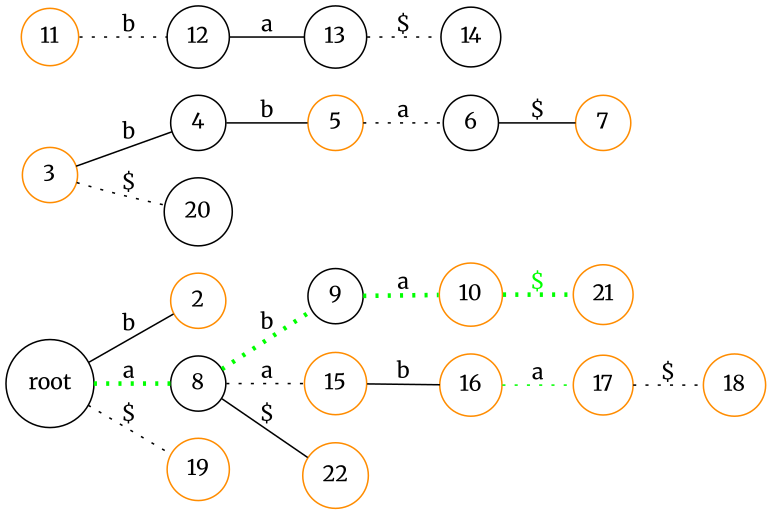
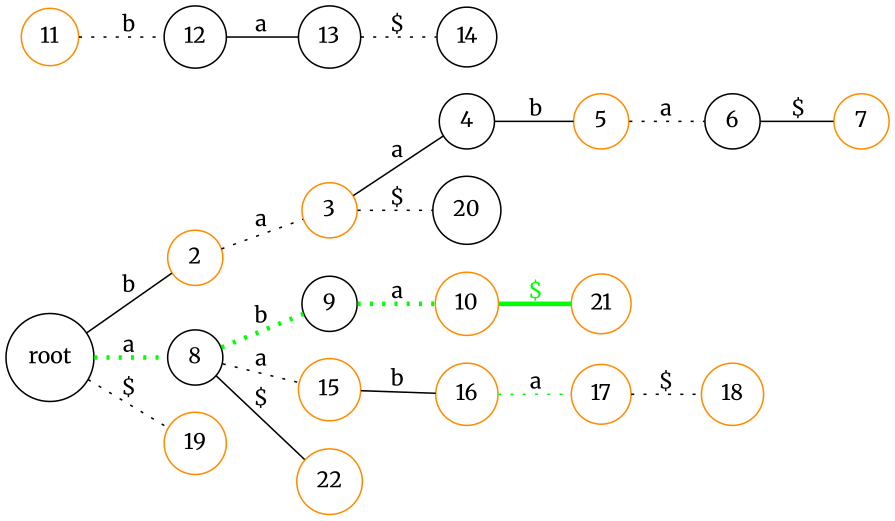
edge "4" -- "3": label "b" -> "a"
edge "3" -- "2": added, label "a"
edge "10" -- "21": style dotted -> solid
